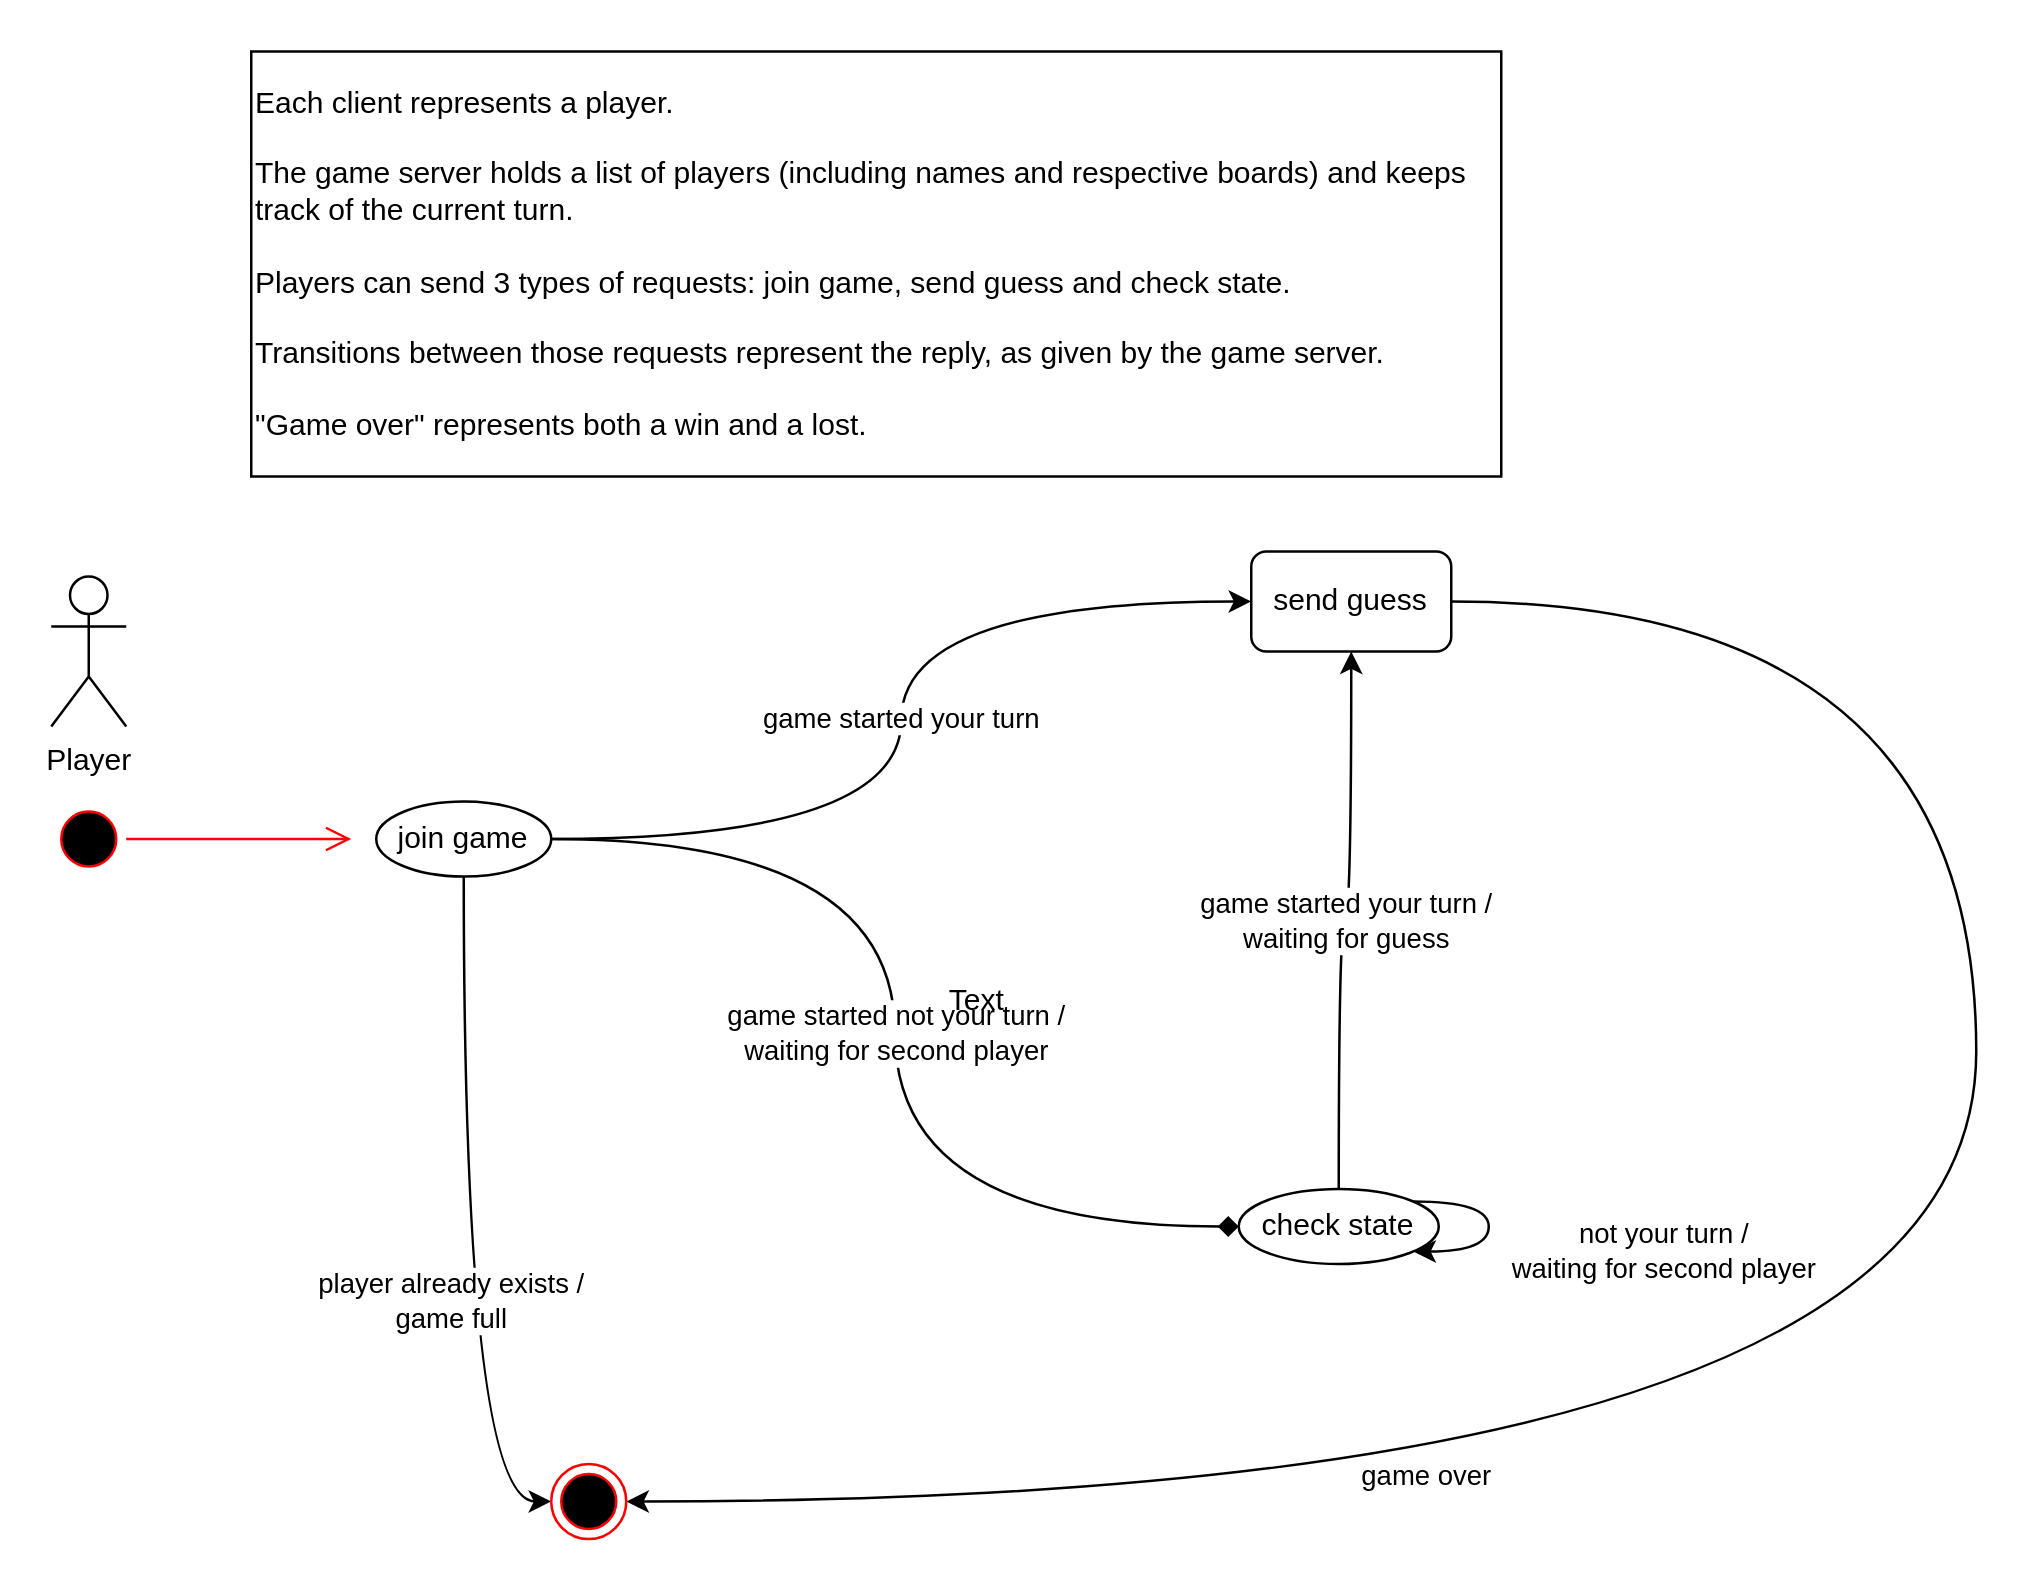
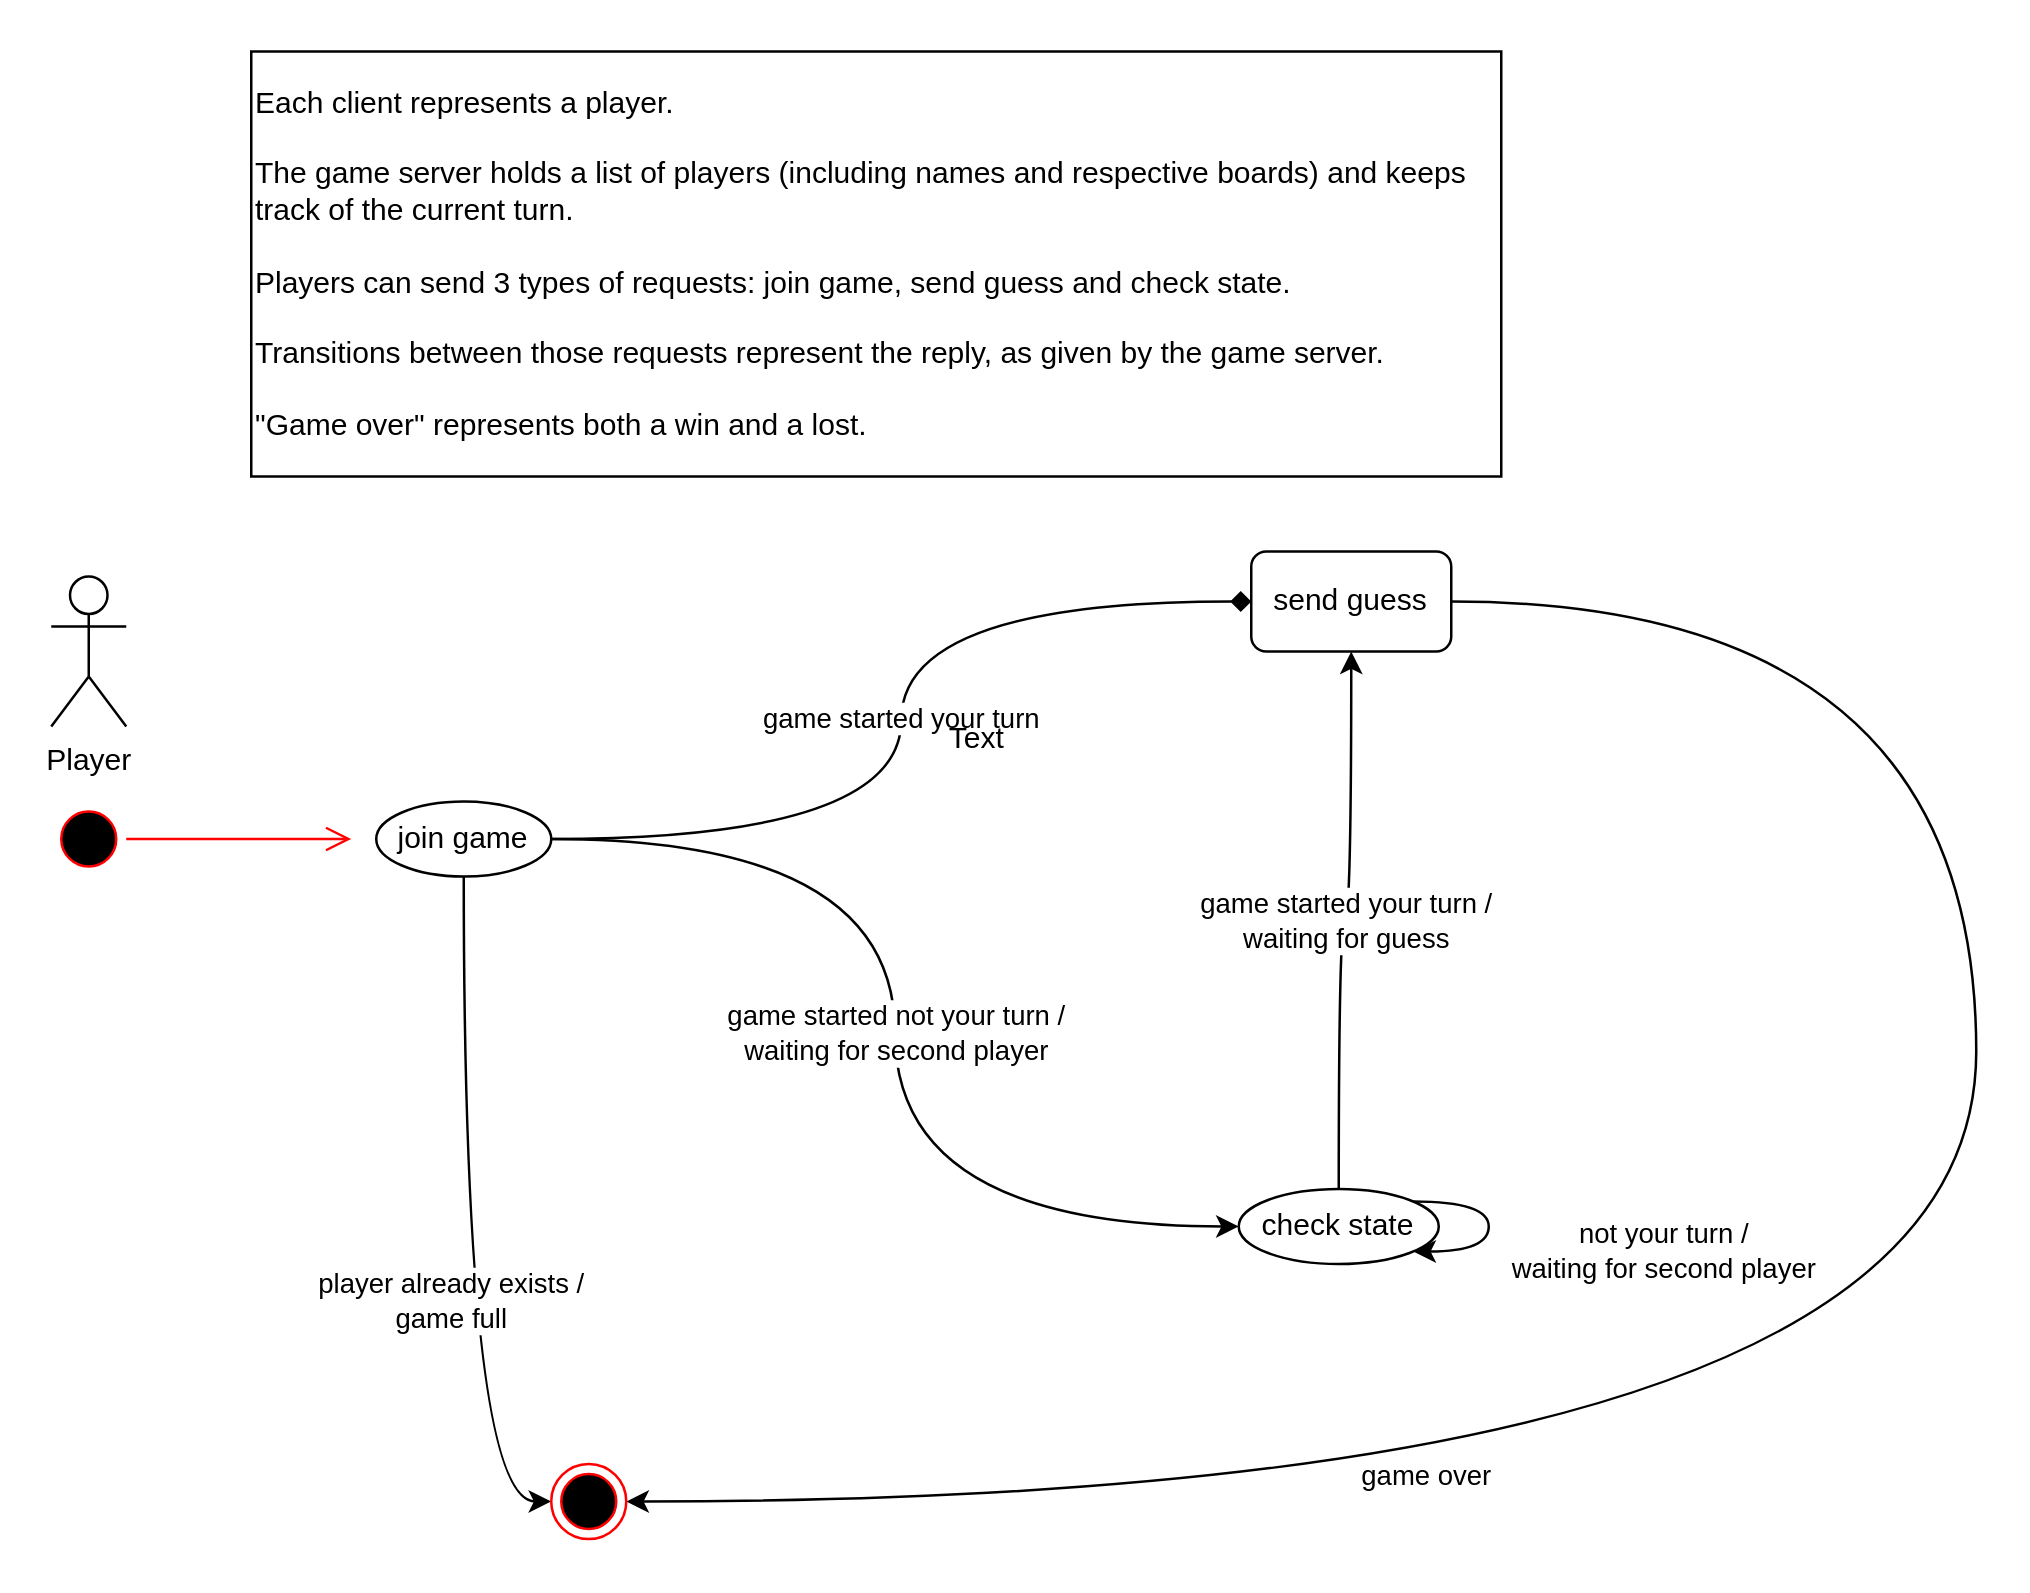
edge "join game" -> "send guess": arrowhead classic -> diamond
node "Text": moved (976, 1001) -> (976, 739)
edge "join game" -> "check state": arrowhead diamond -> classic
